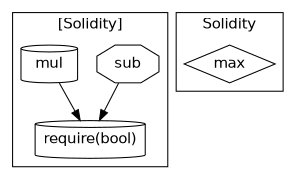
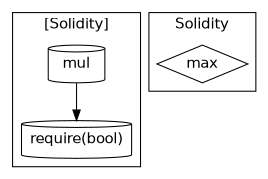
node "sub": removed
